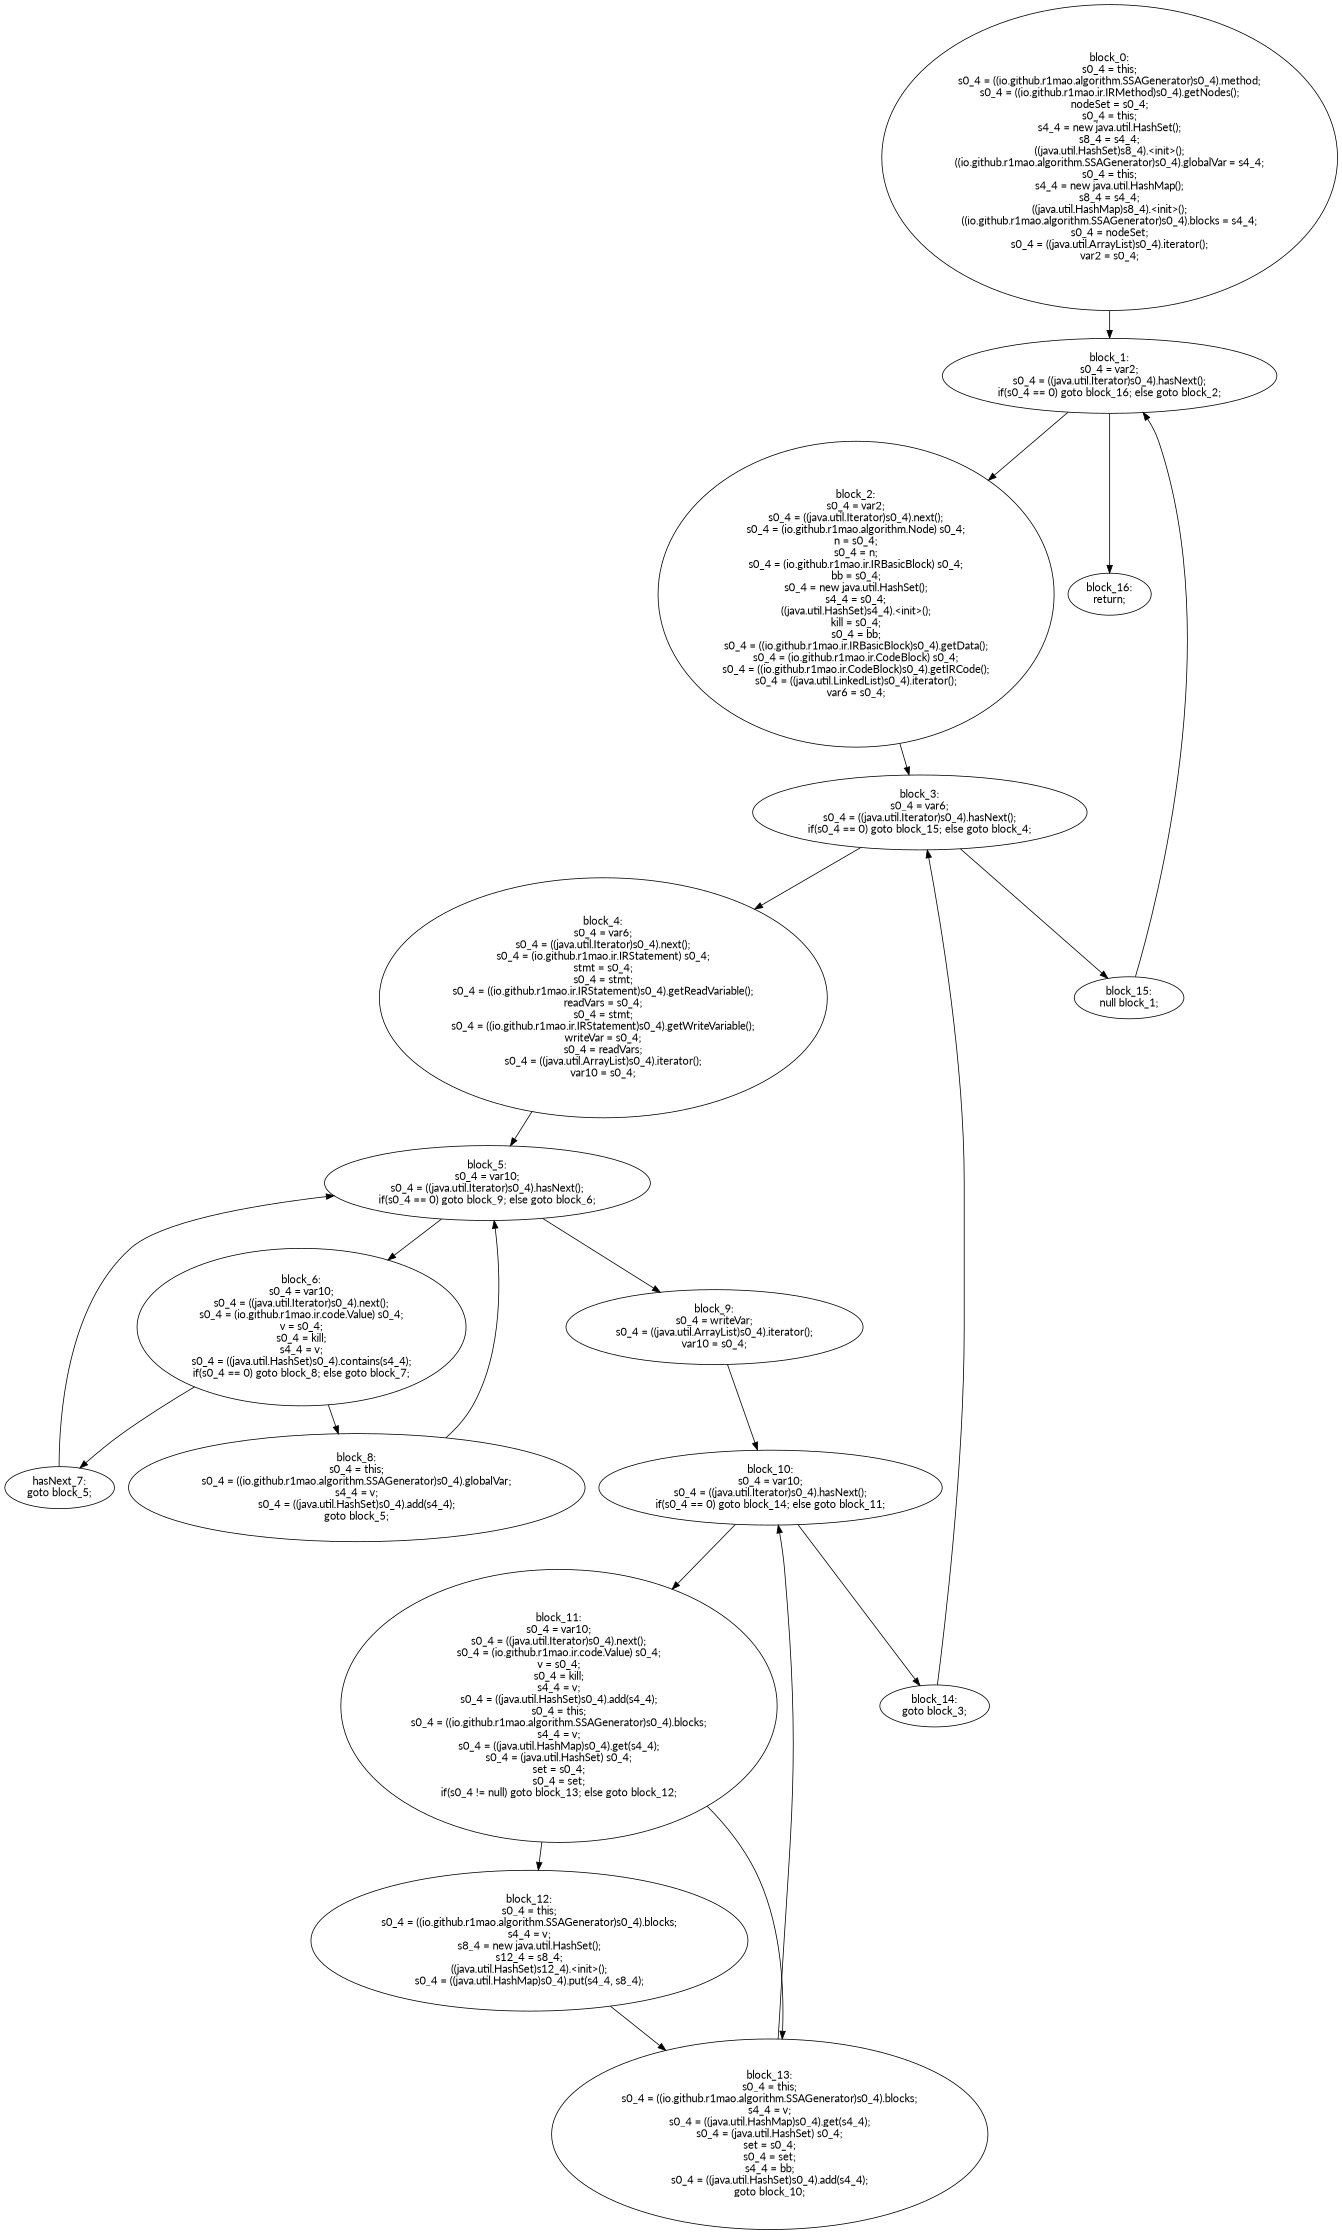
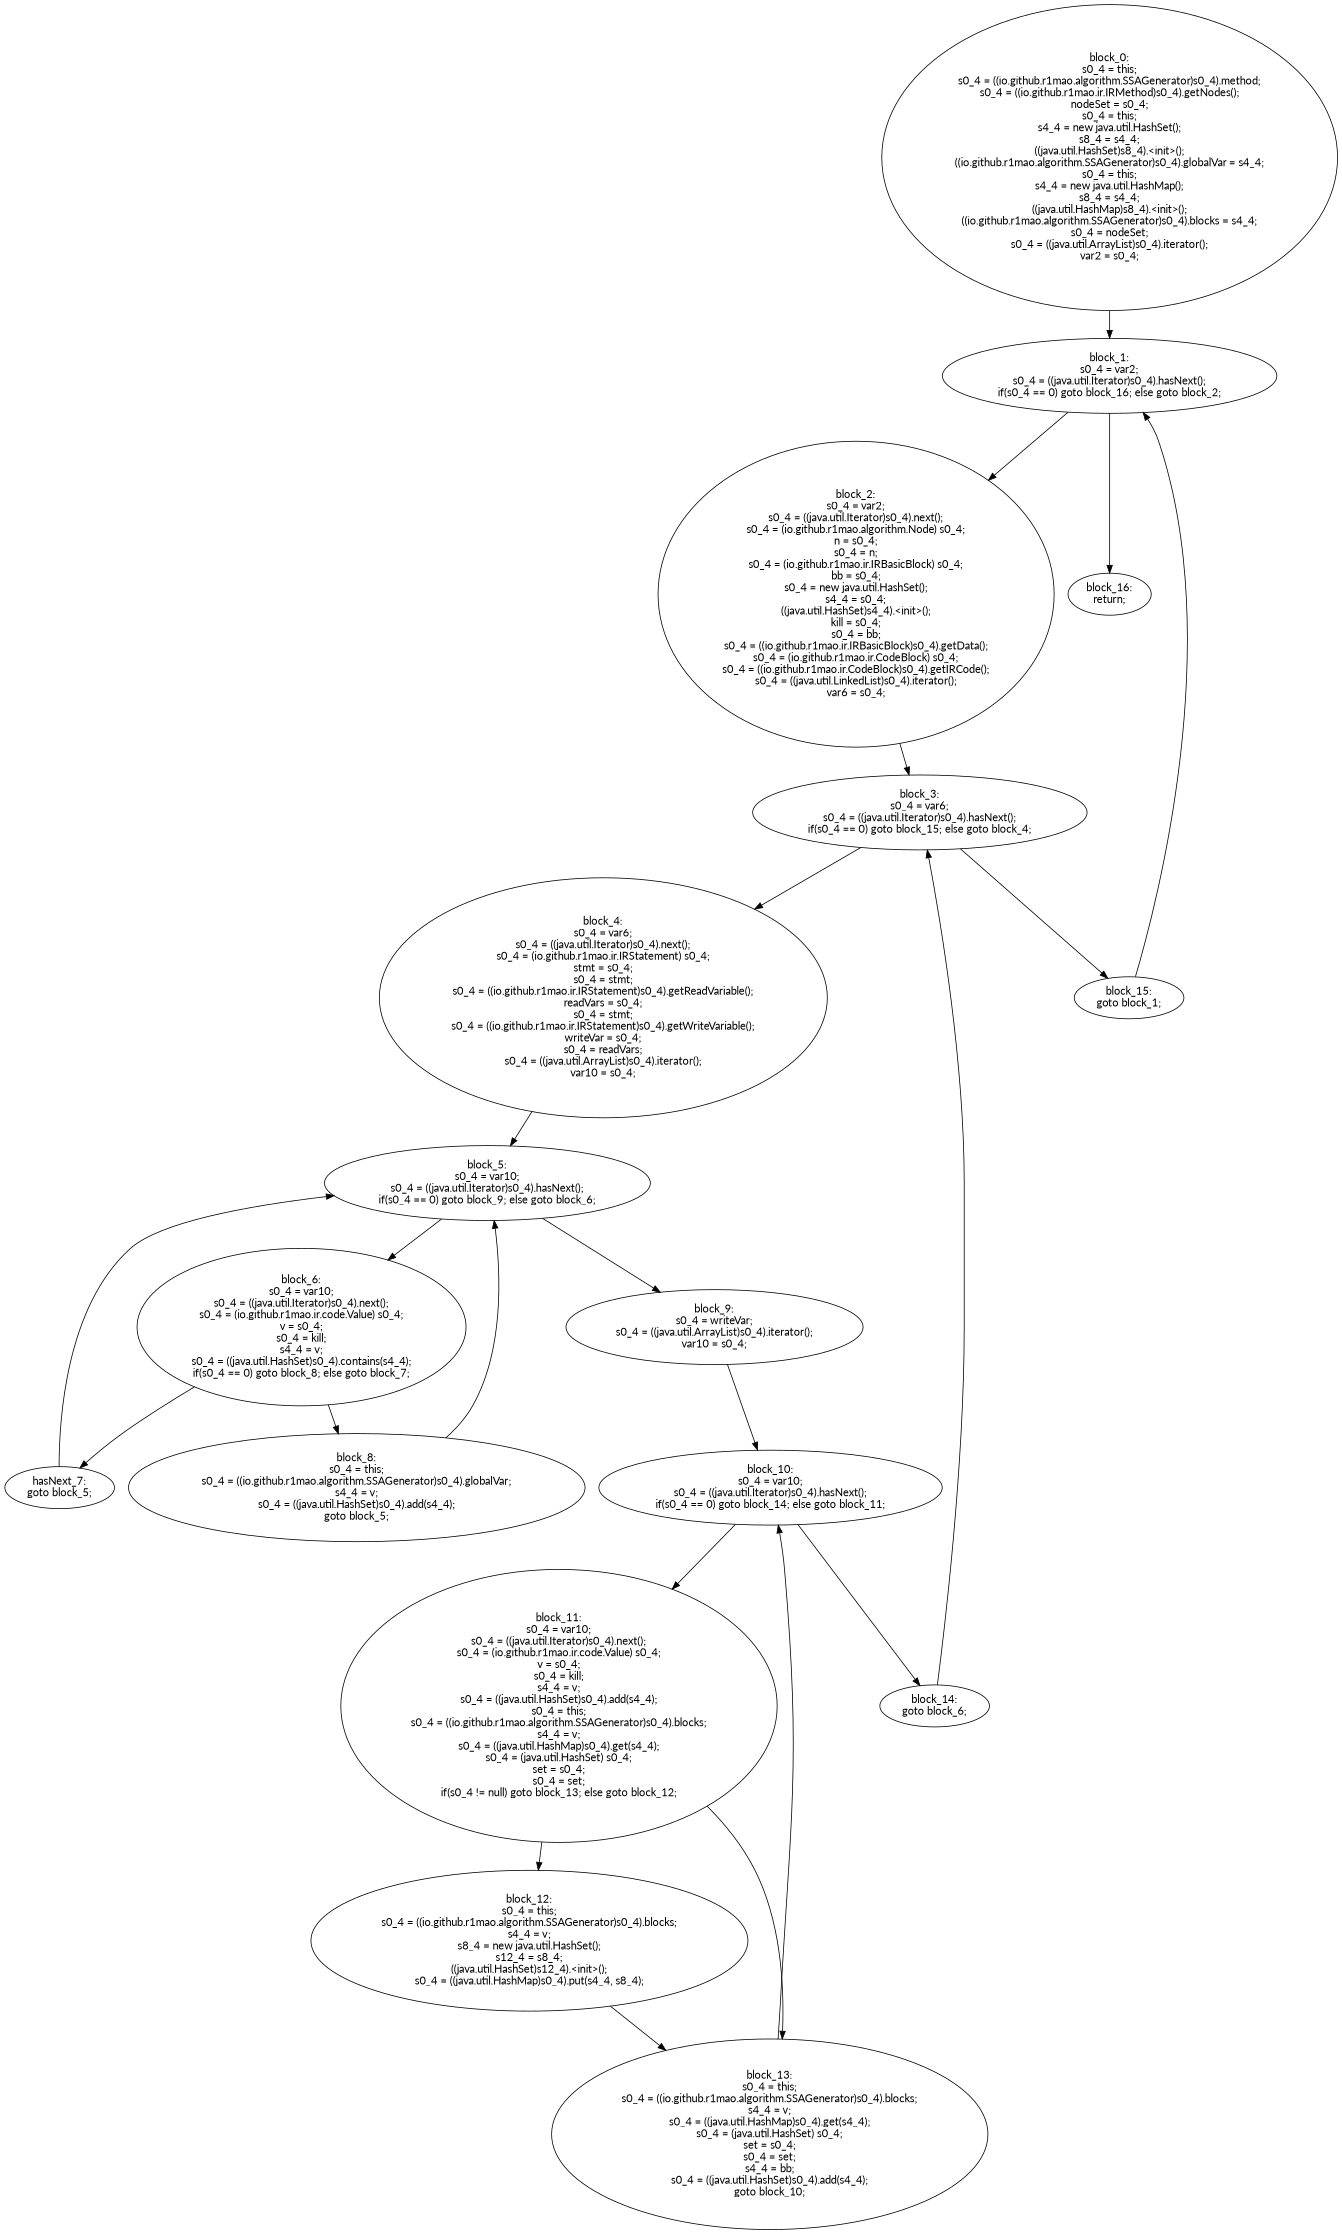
node "block_15: null block_1;": label "block_15: null block_1;" -> "block_15: goto block_1;"
node "block_14: goto block_3;": label "block_14: goto block_3;" -> "block_14: goto block_6;"
